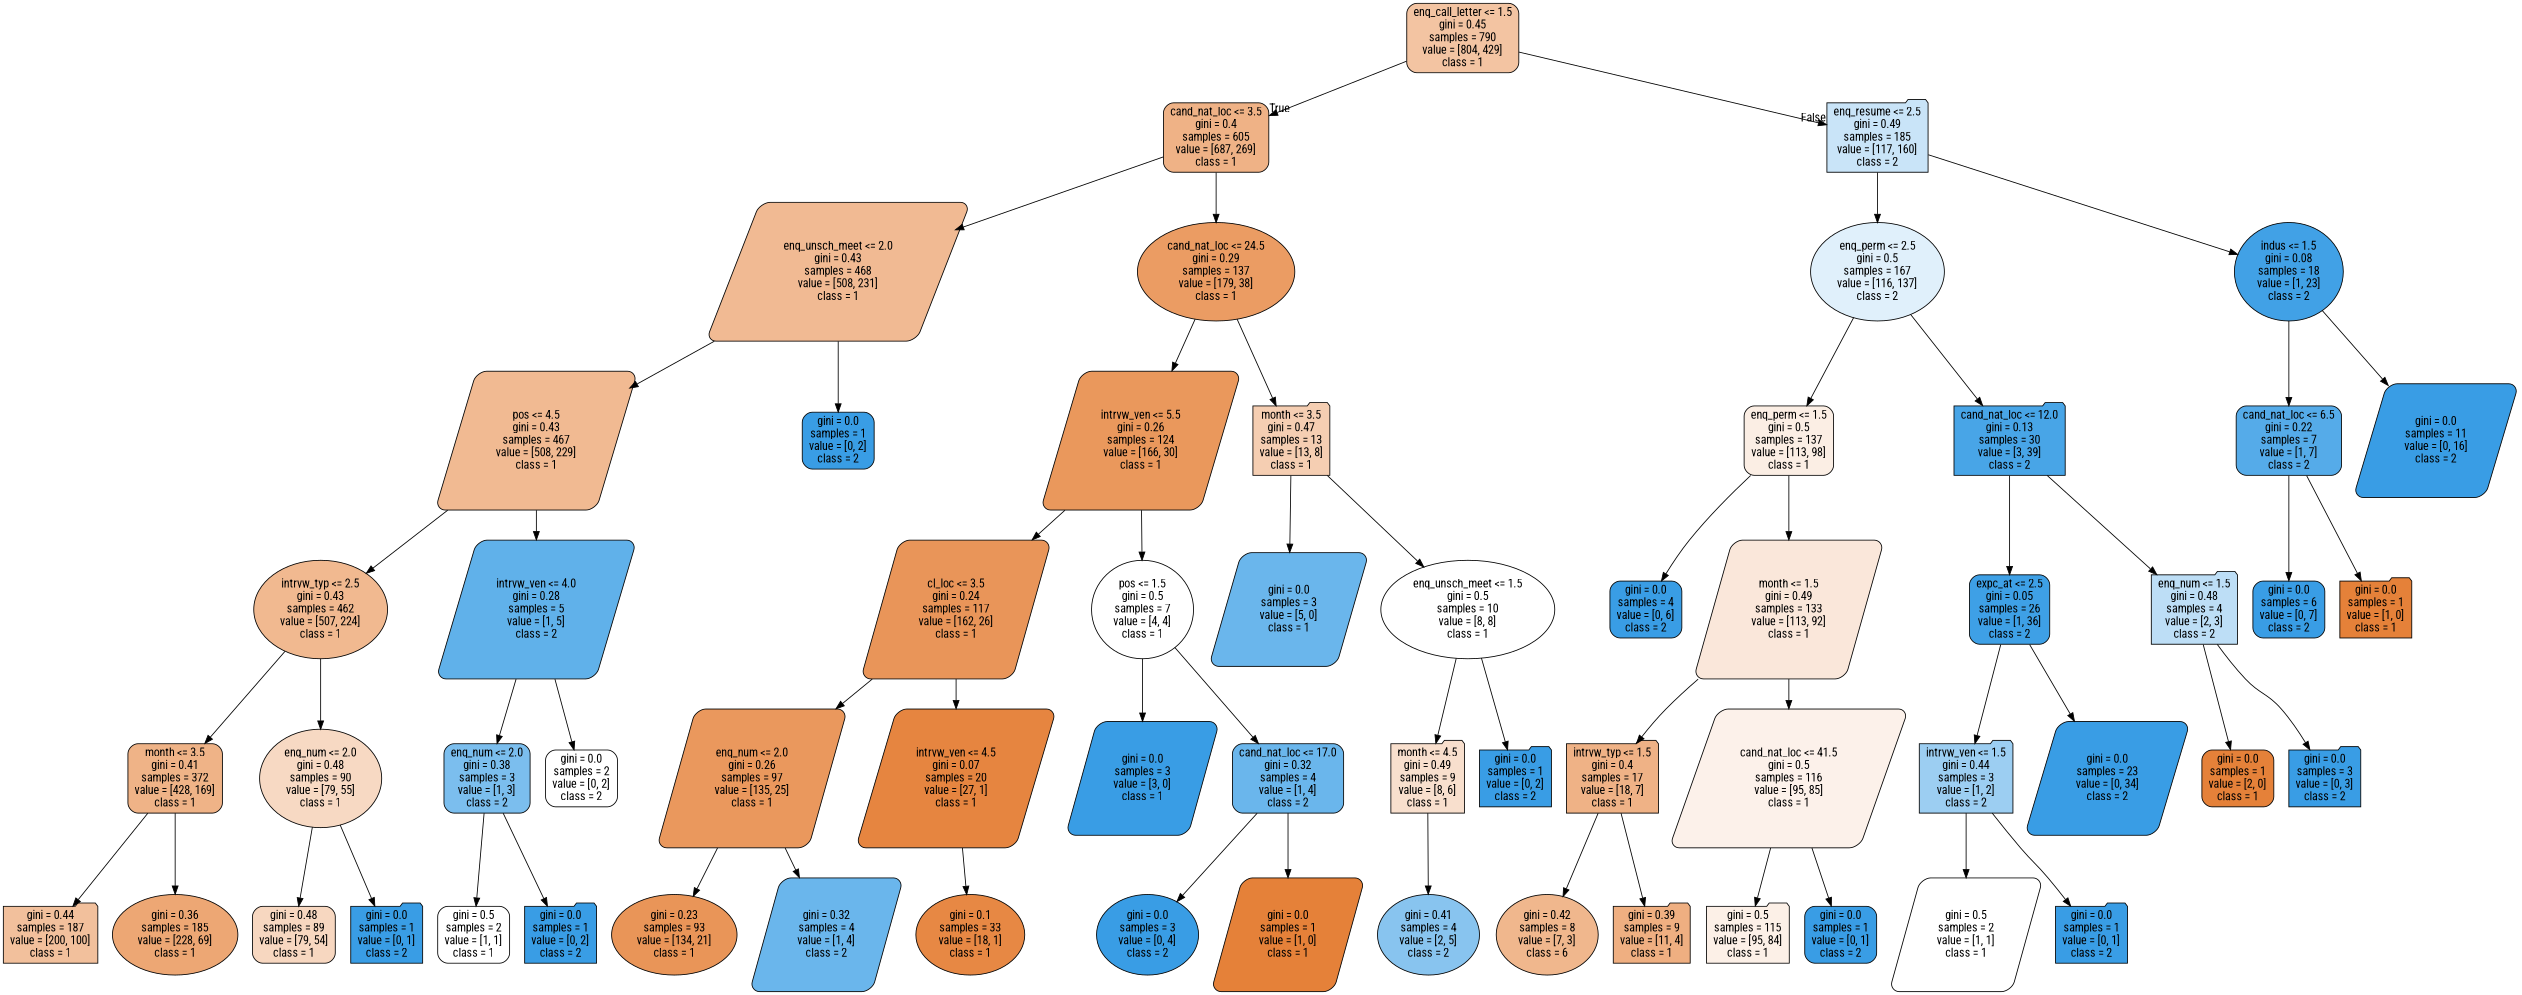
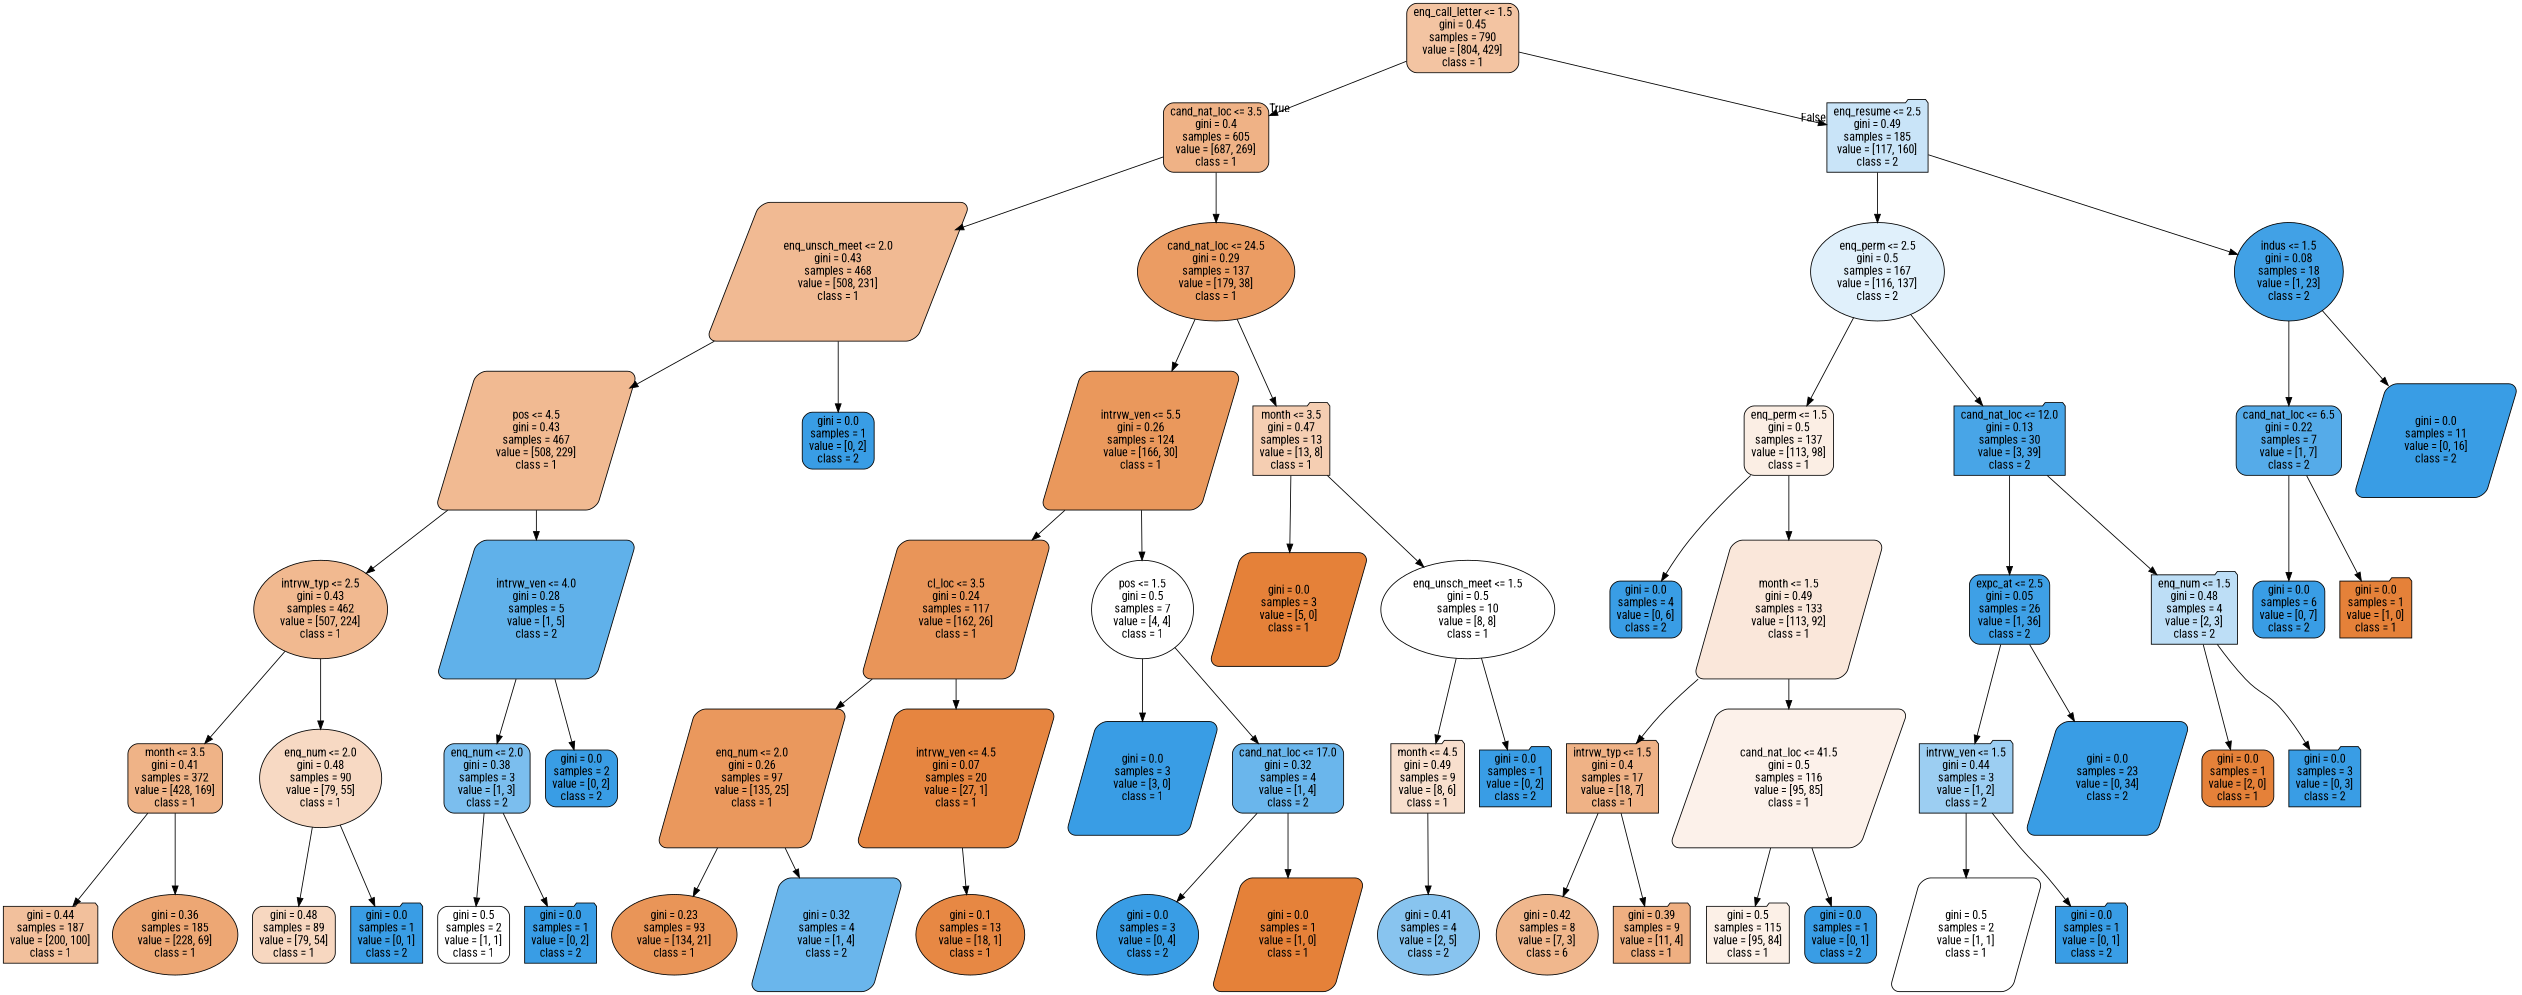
node "gini = 0.0 samples = 3 value = [5, 0] class = 1": fillcolor #399de5bf -> #e58139ff
node "gini = 0.0 samples = 2 value = [0, 2] class = 2": fillcolor #e5813900 -> #399de5ff
node "gini = 0.1 samples = 33 value = [18, 1] class = 1": label "gini = 0.1 samples = 33 value = [18, 1] class = 1" -> "gini = 0.1 samples = 13 value = [18, 1] class = 1"
